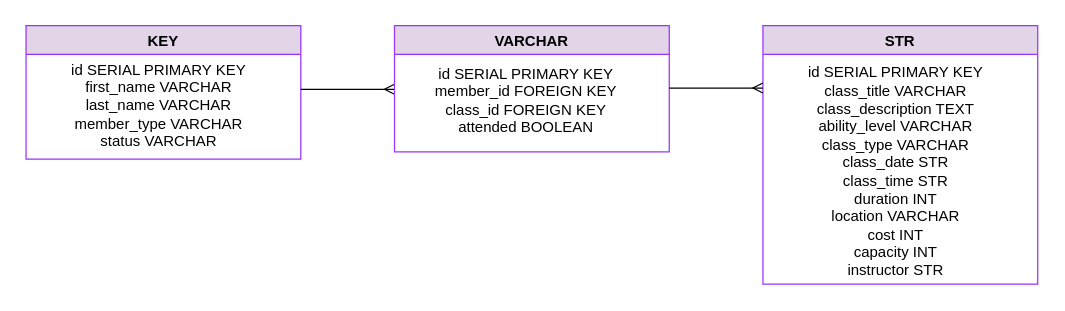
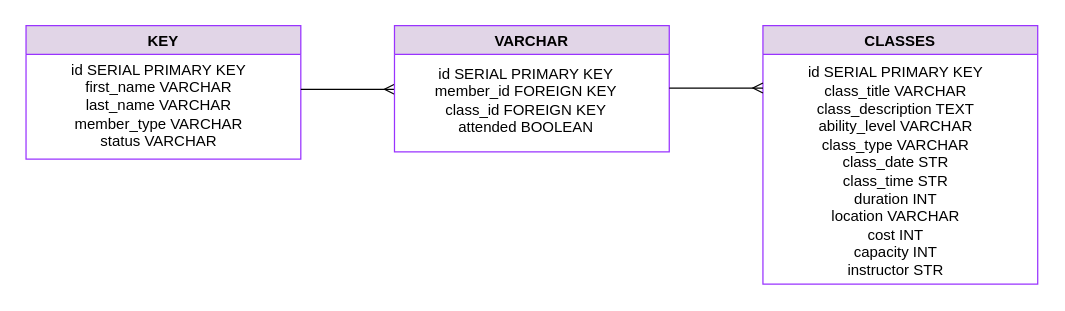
node "STR": label "STR" -> "CLASSES"
